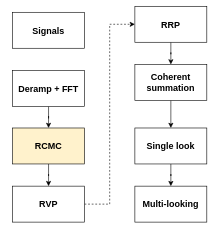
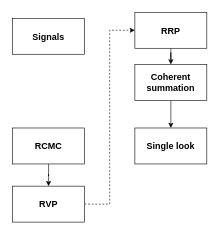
node "RRP": moved (171, 24) -> (171, 30)
node "Signals": moved (48, 30) -> (48, 36)
node "Deramp + FFT": removed
edge "Deramp + FFT" -> "RCMC": removed
node "RCMC": fillcolor #fff2cc -> #ffffff
edge "Single look" -> "Multi-looking": removed
node "Multi-looking": removed
